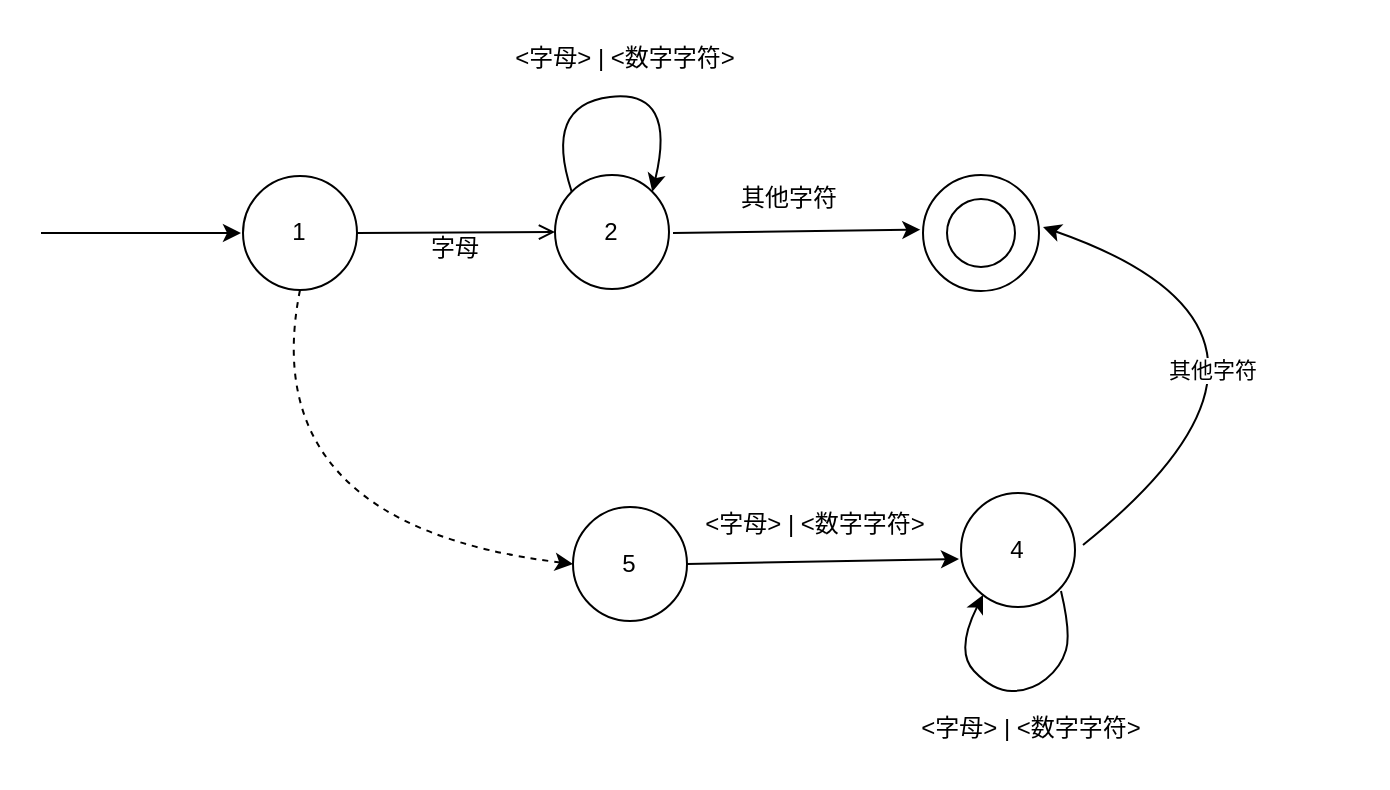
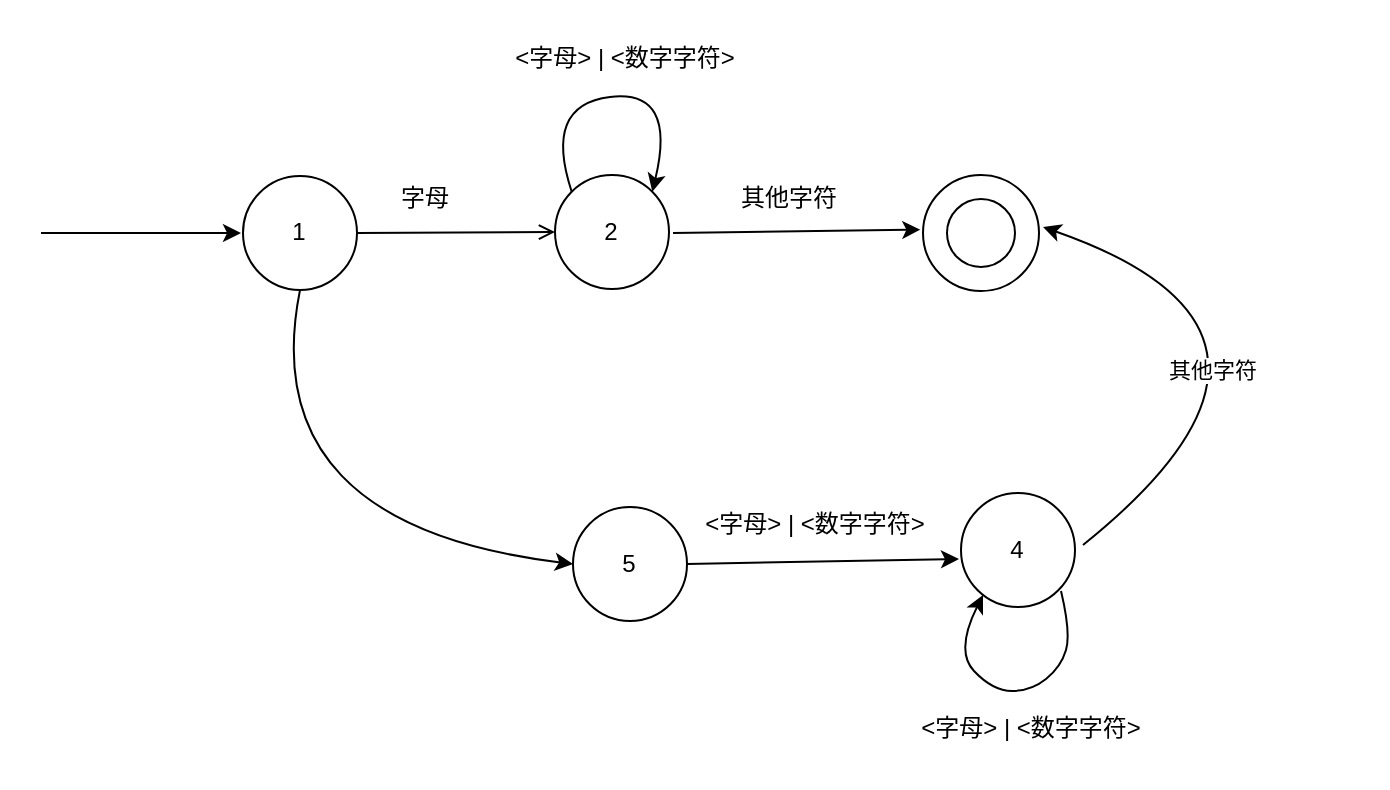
node "字母": moved (455, 249) -> (425, 199)
edge "1" -> "5": style dashed -> solid
